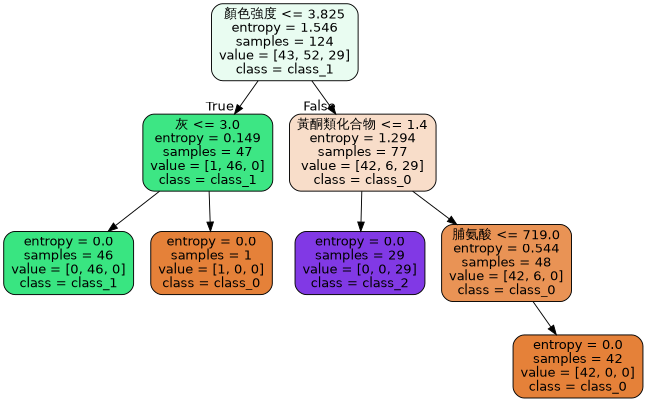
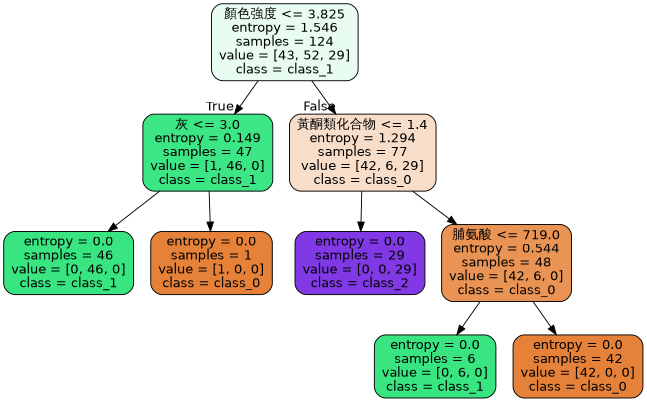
node "entropy = 0.0 samples = 6 value = [0, 6, 0] class = class_1": added
